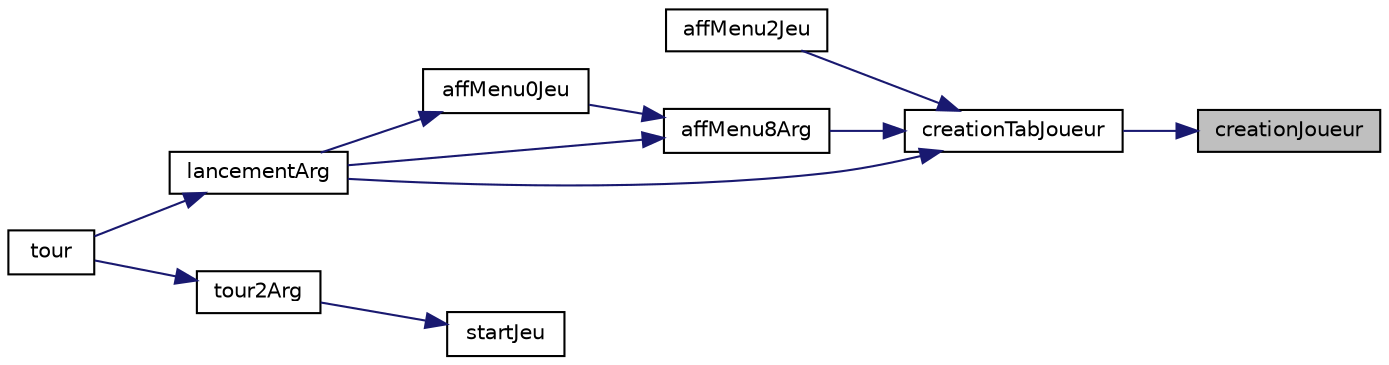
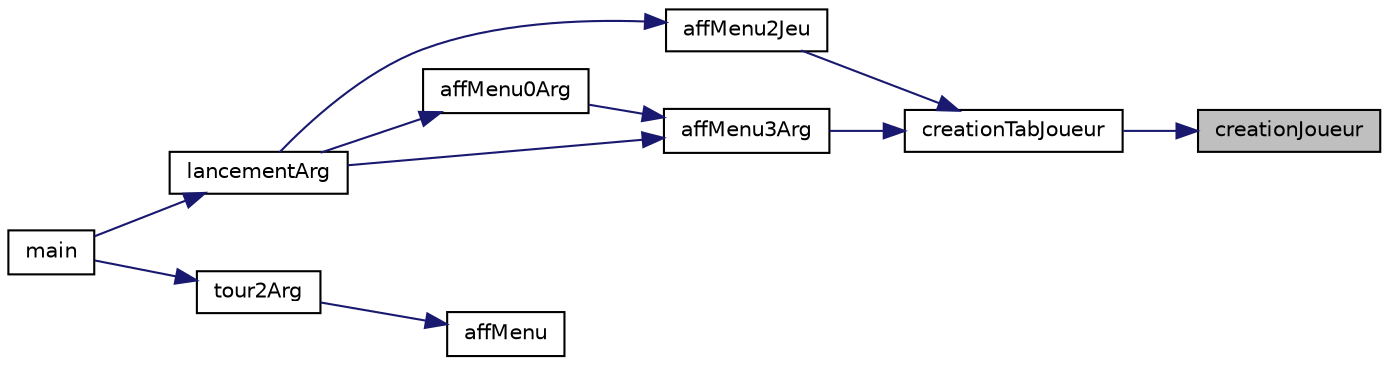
node "affMenu0Jeu": label "affMenu0Jeu" -> "affMenu0Arg"
node "affMenu8Arg": label "affMenu8Arg" -> "affMenu3Arg"
edge "lancementArg" -> "creationTabJoueur": now "lancementArg" -> "affMenu2Jeu"
node "tour": label "tour" -> "main"
node "startJeu": label "startJeu" -> "affMenu"
